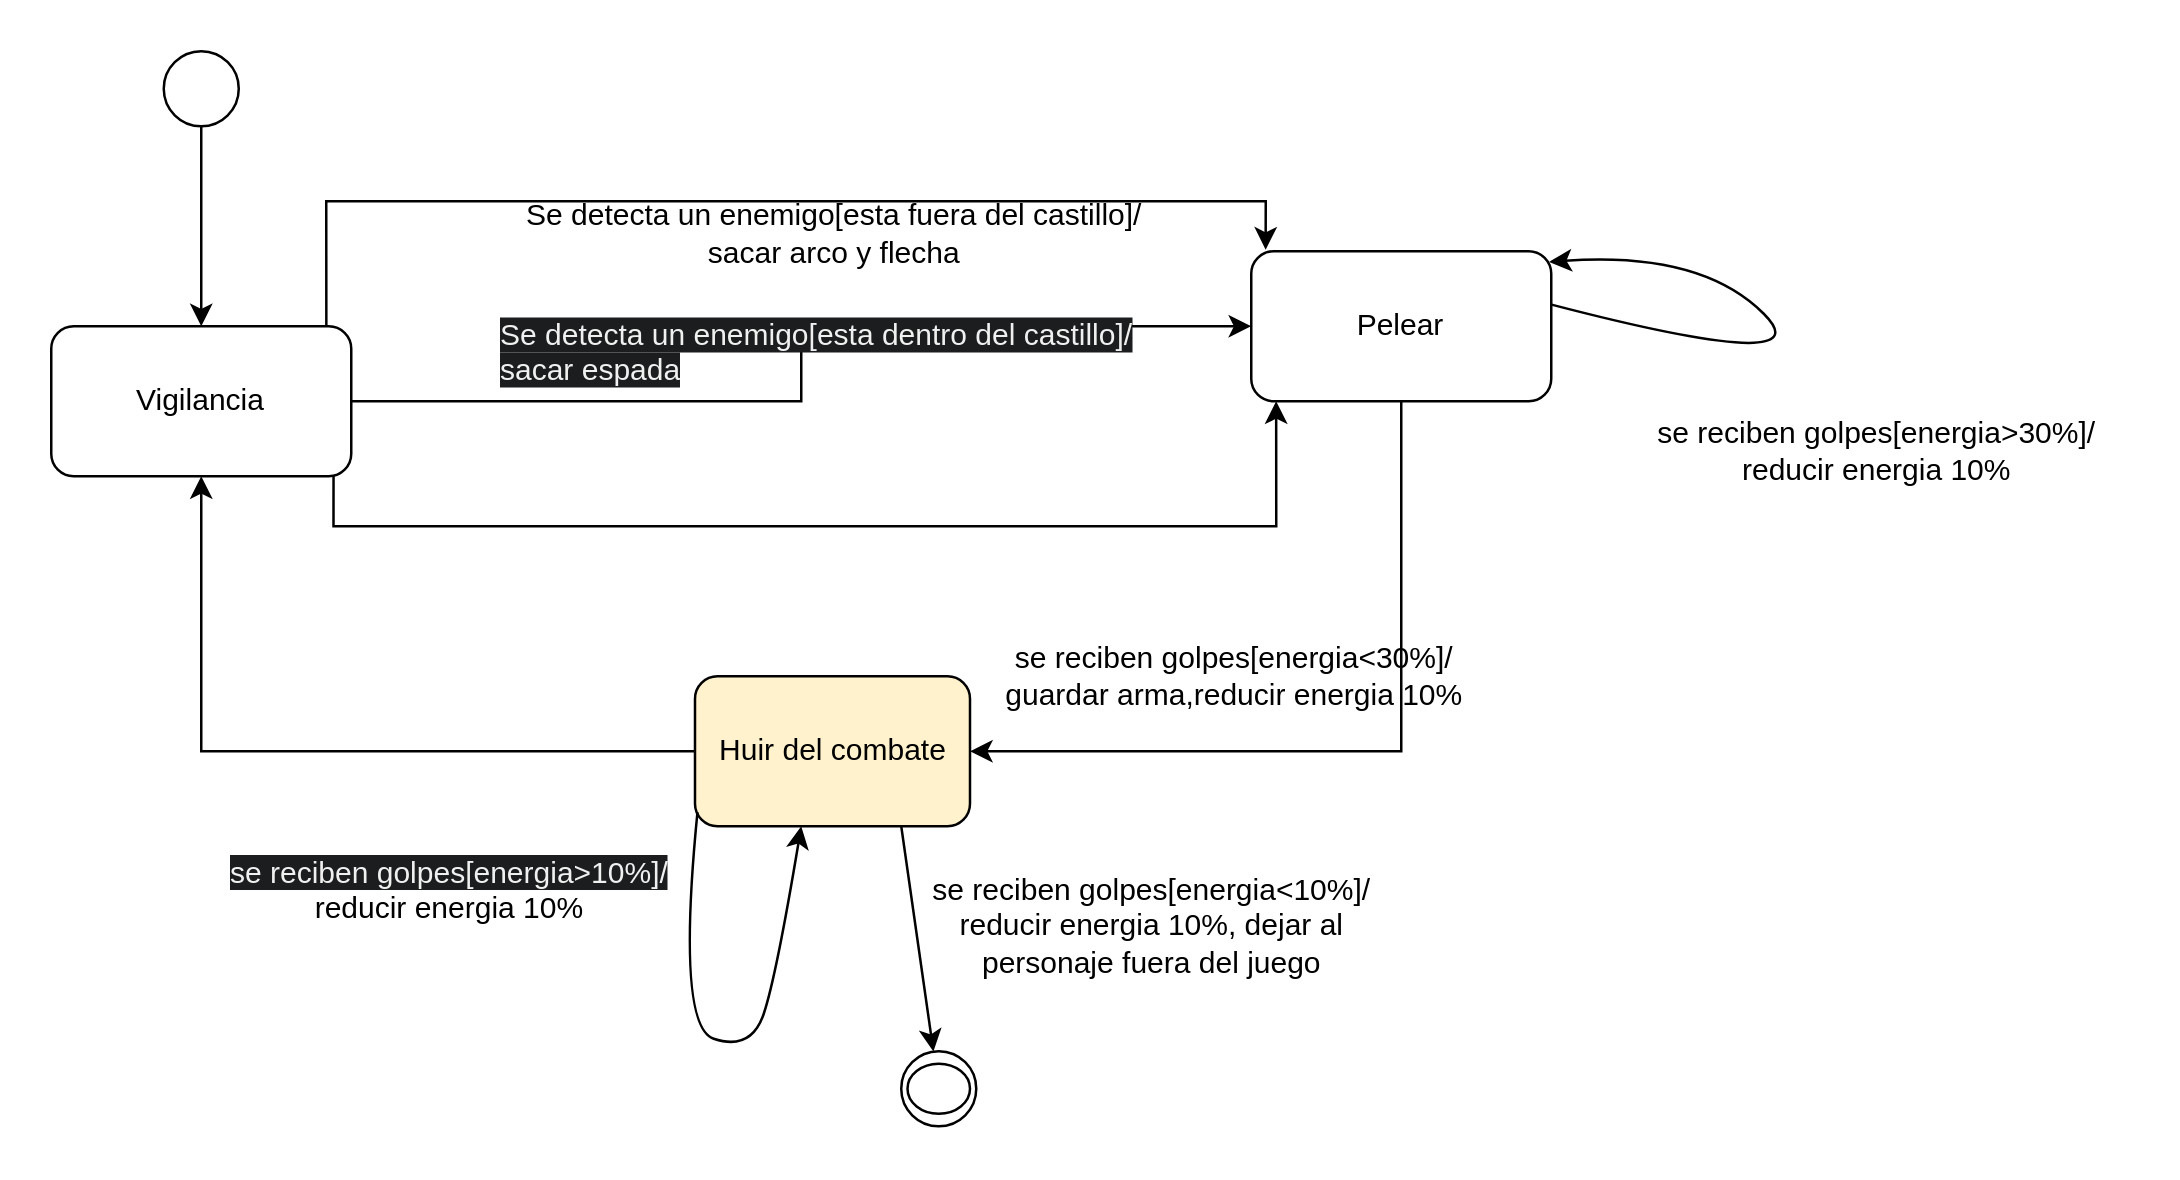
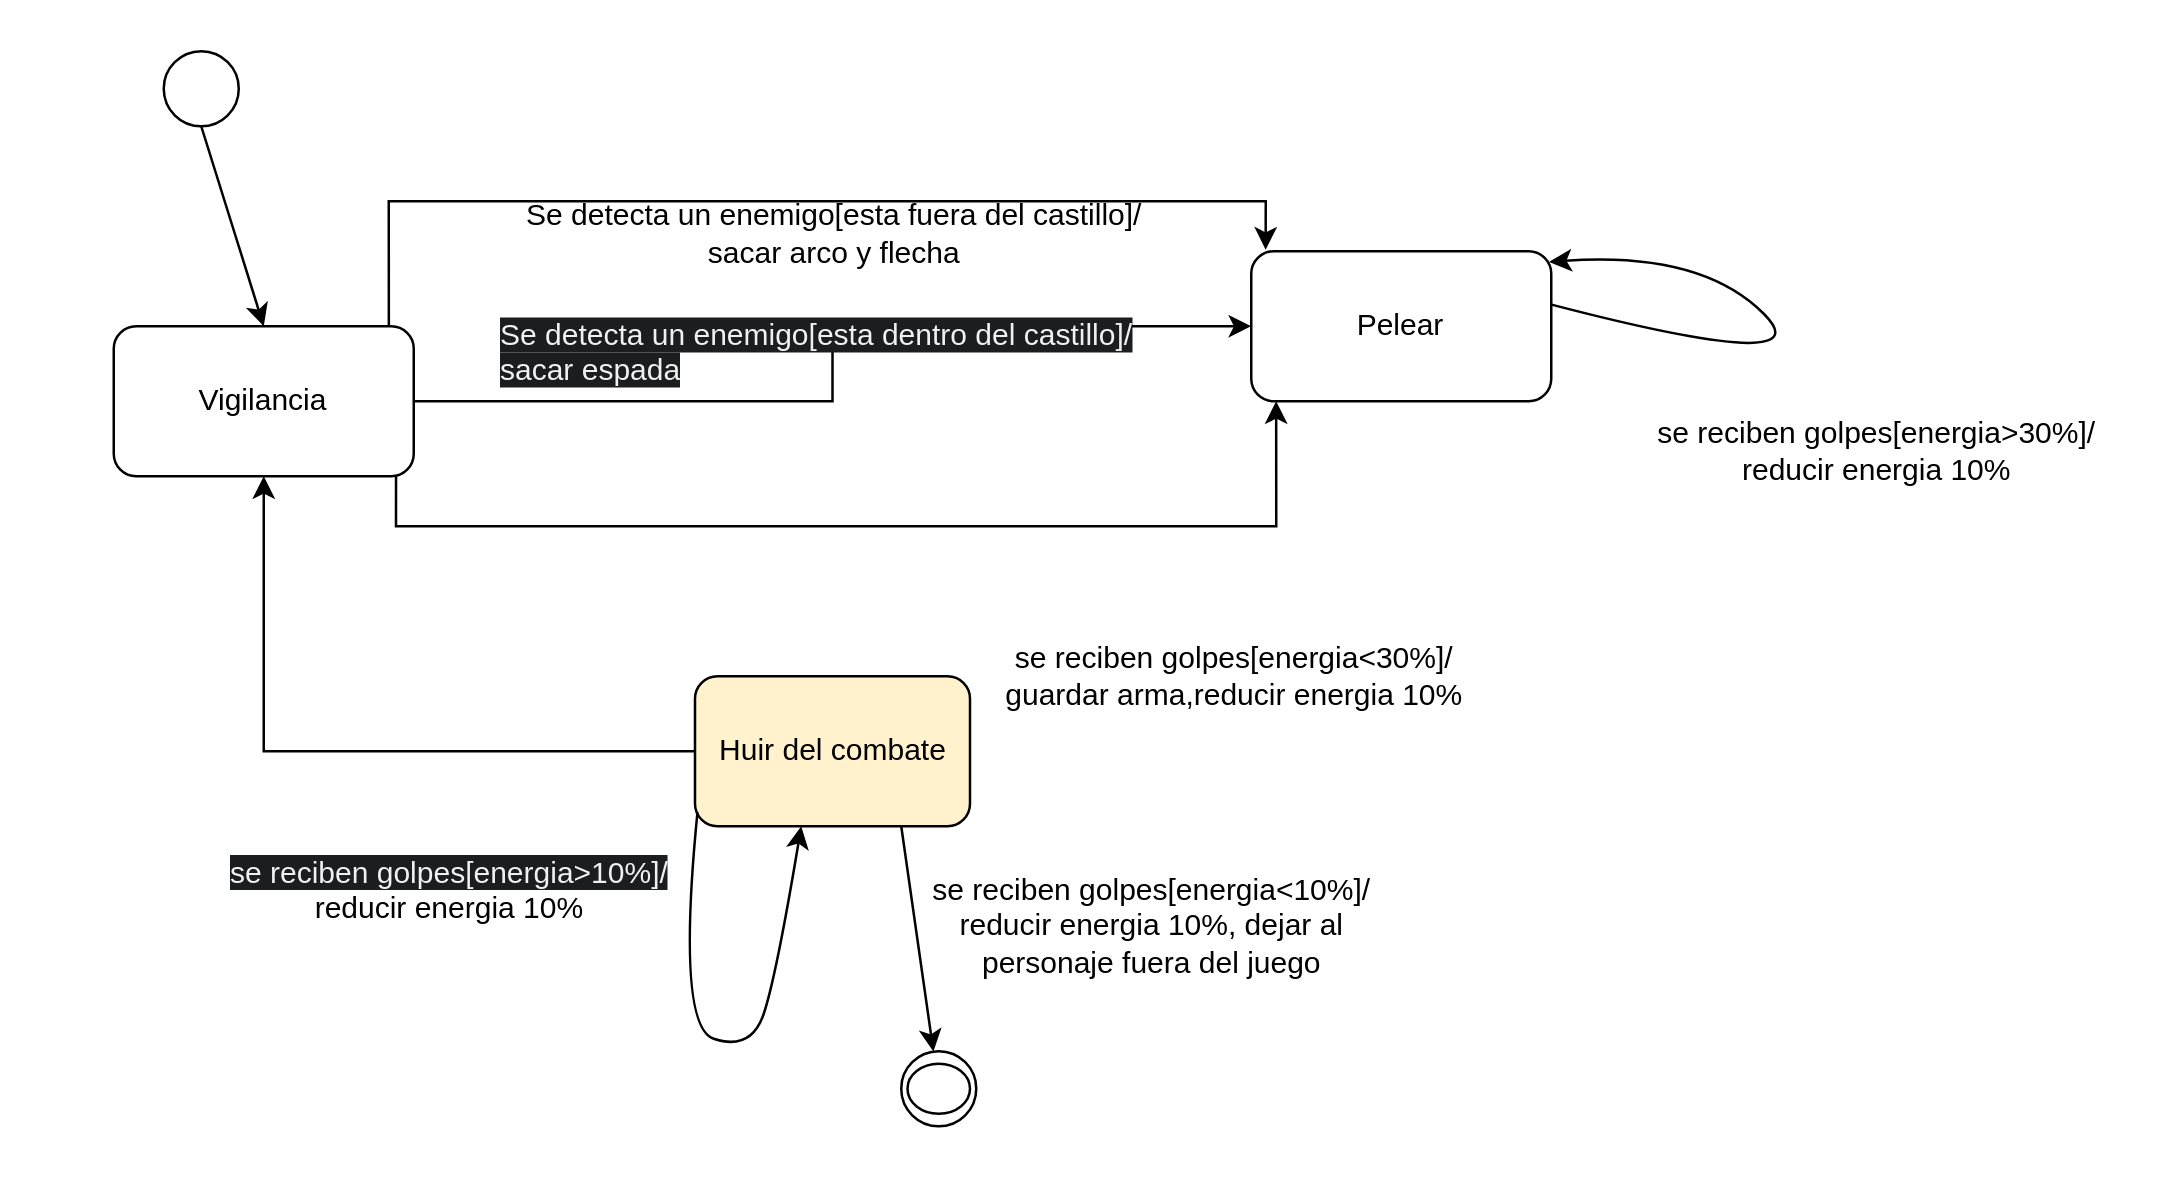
node "Vigilancia": moved (201, 401) -> (264, 401)
edge "Pelear" -> "Huir del combate": removed
